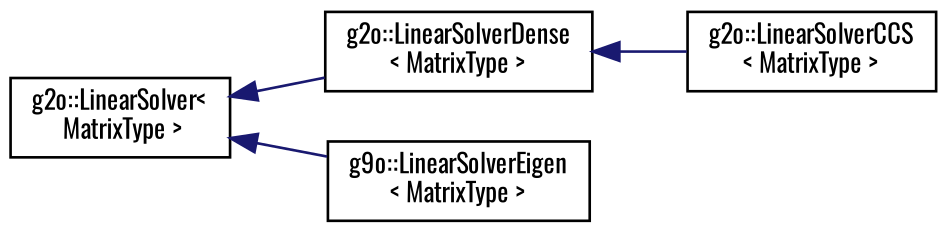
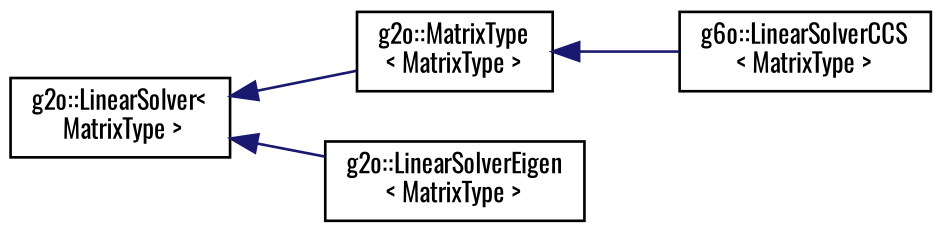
node "g2o::LinearSolverDense < MatrixType >": label "g2o::LinearSolverDense < MatrixType >" -> "g2o::MatrixType < MatrixType >"
node "g2o::LinearSolverCCS < MatrixType >": label "g2o::LinearSolverCCS < MatrixType >" -> "g6o::LinearSolverCCS < MatrixType >"
node "g9o::LinearSolverEigen < MatrixType >": label "g9o::LinearSolverEigen < MatrixType >" -> "g2o::LinearSolverEigen < MatrixType >"
